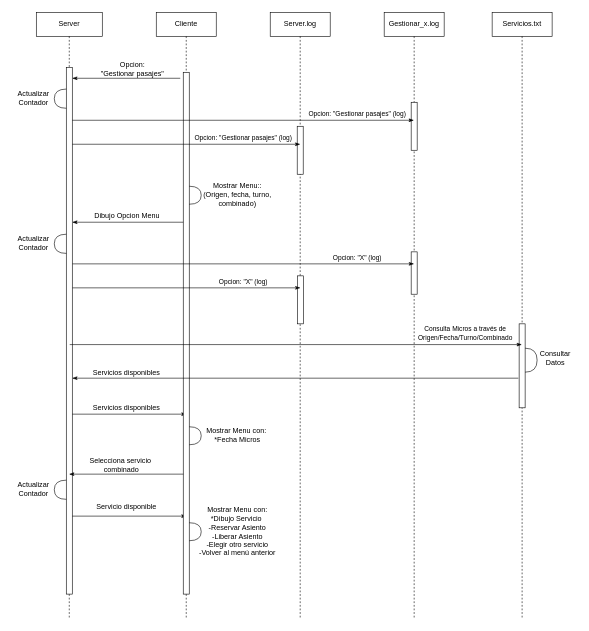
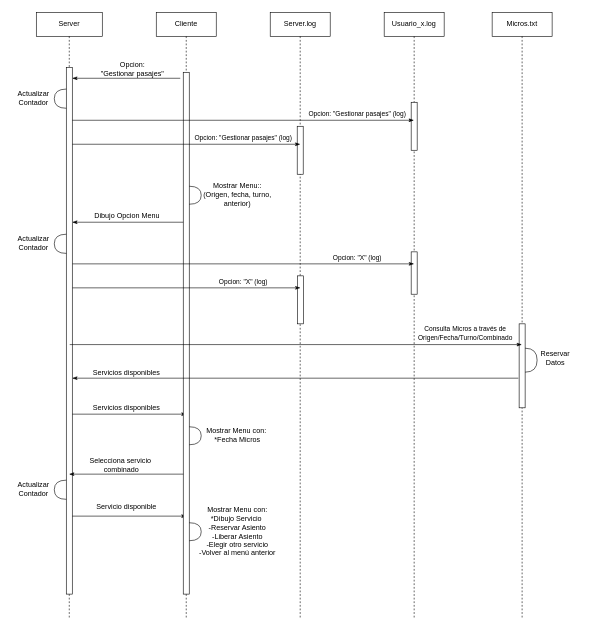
node "Gestionar_x.log": label "Gestionar_x.log" -> "Usuario_x.log"
node "Servicios.txt": label "Servicios.txt" -> "Micros.txt"
node "Mostrar Menu:: (Origen, fecha, turno, combinado)": label "Mostrar Menu:: (Origen, fecha, turno, combinado)" -> "Mostrar Menu:: (Origen, fecha, turno, anterior)"
node "Consultar Datos": label "Consultar Datos" -> "Reservar Datos"
